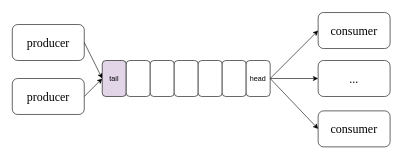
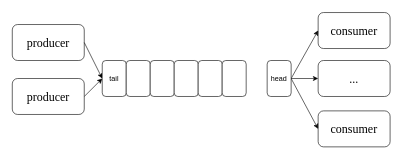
node "tail": fillcolor #e1d5e7 -> #ffffff
node "head": moved (258, 78) -> (279, 78)
